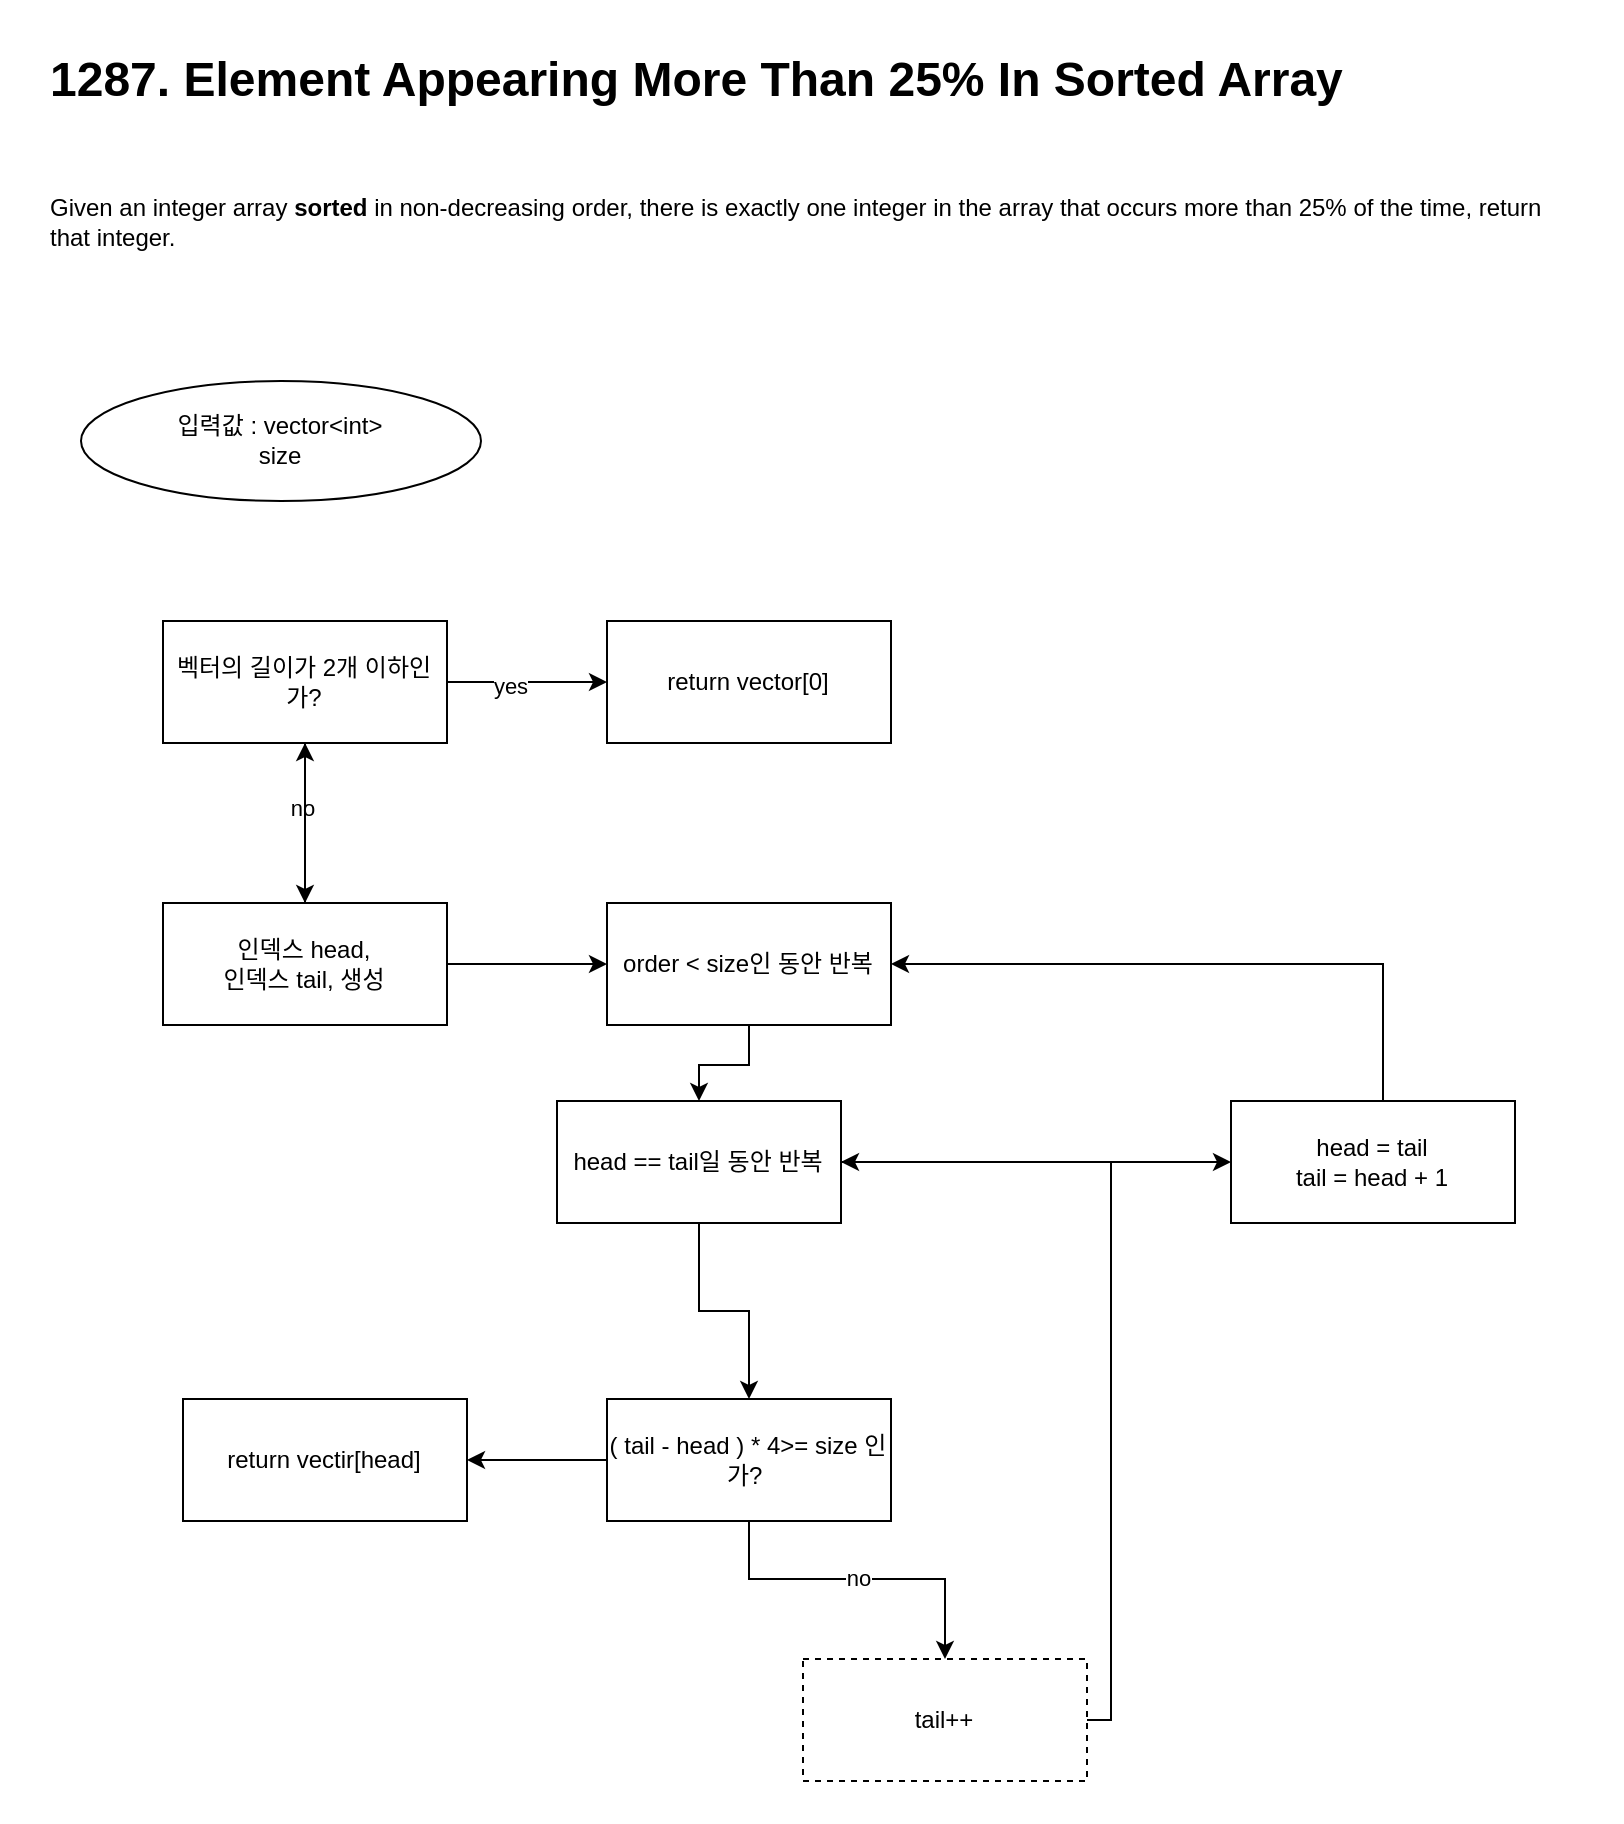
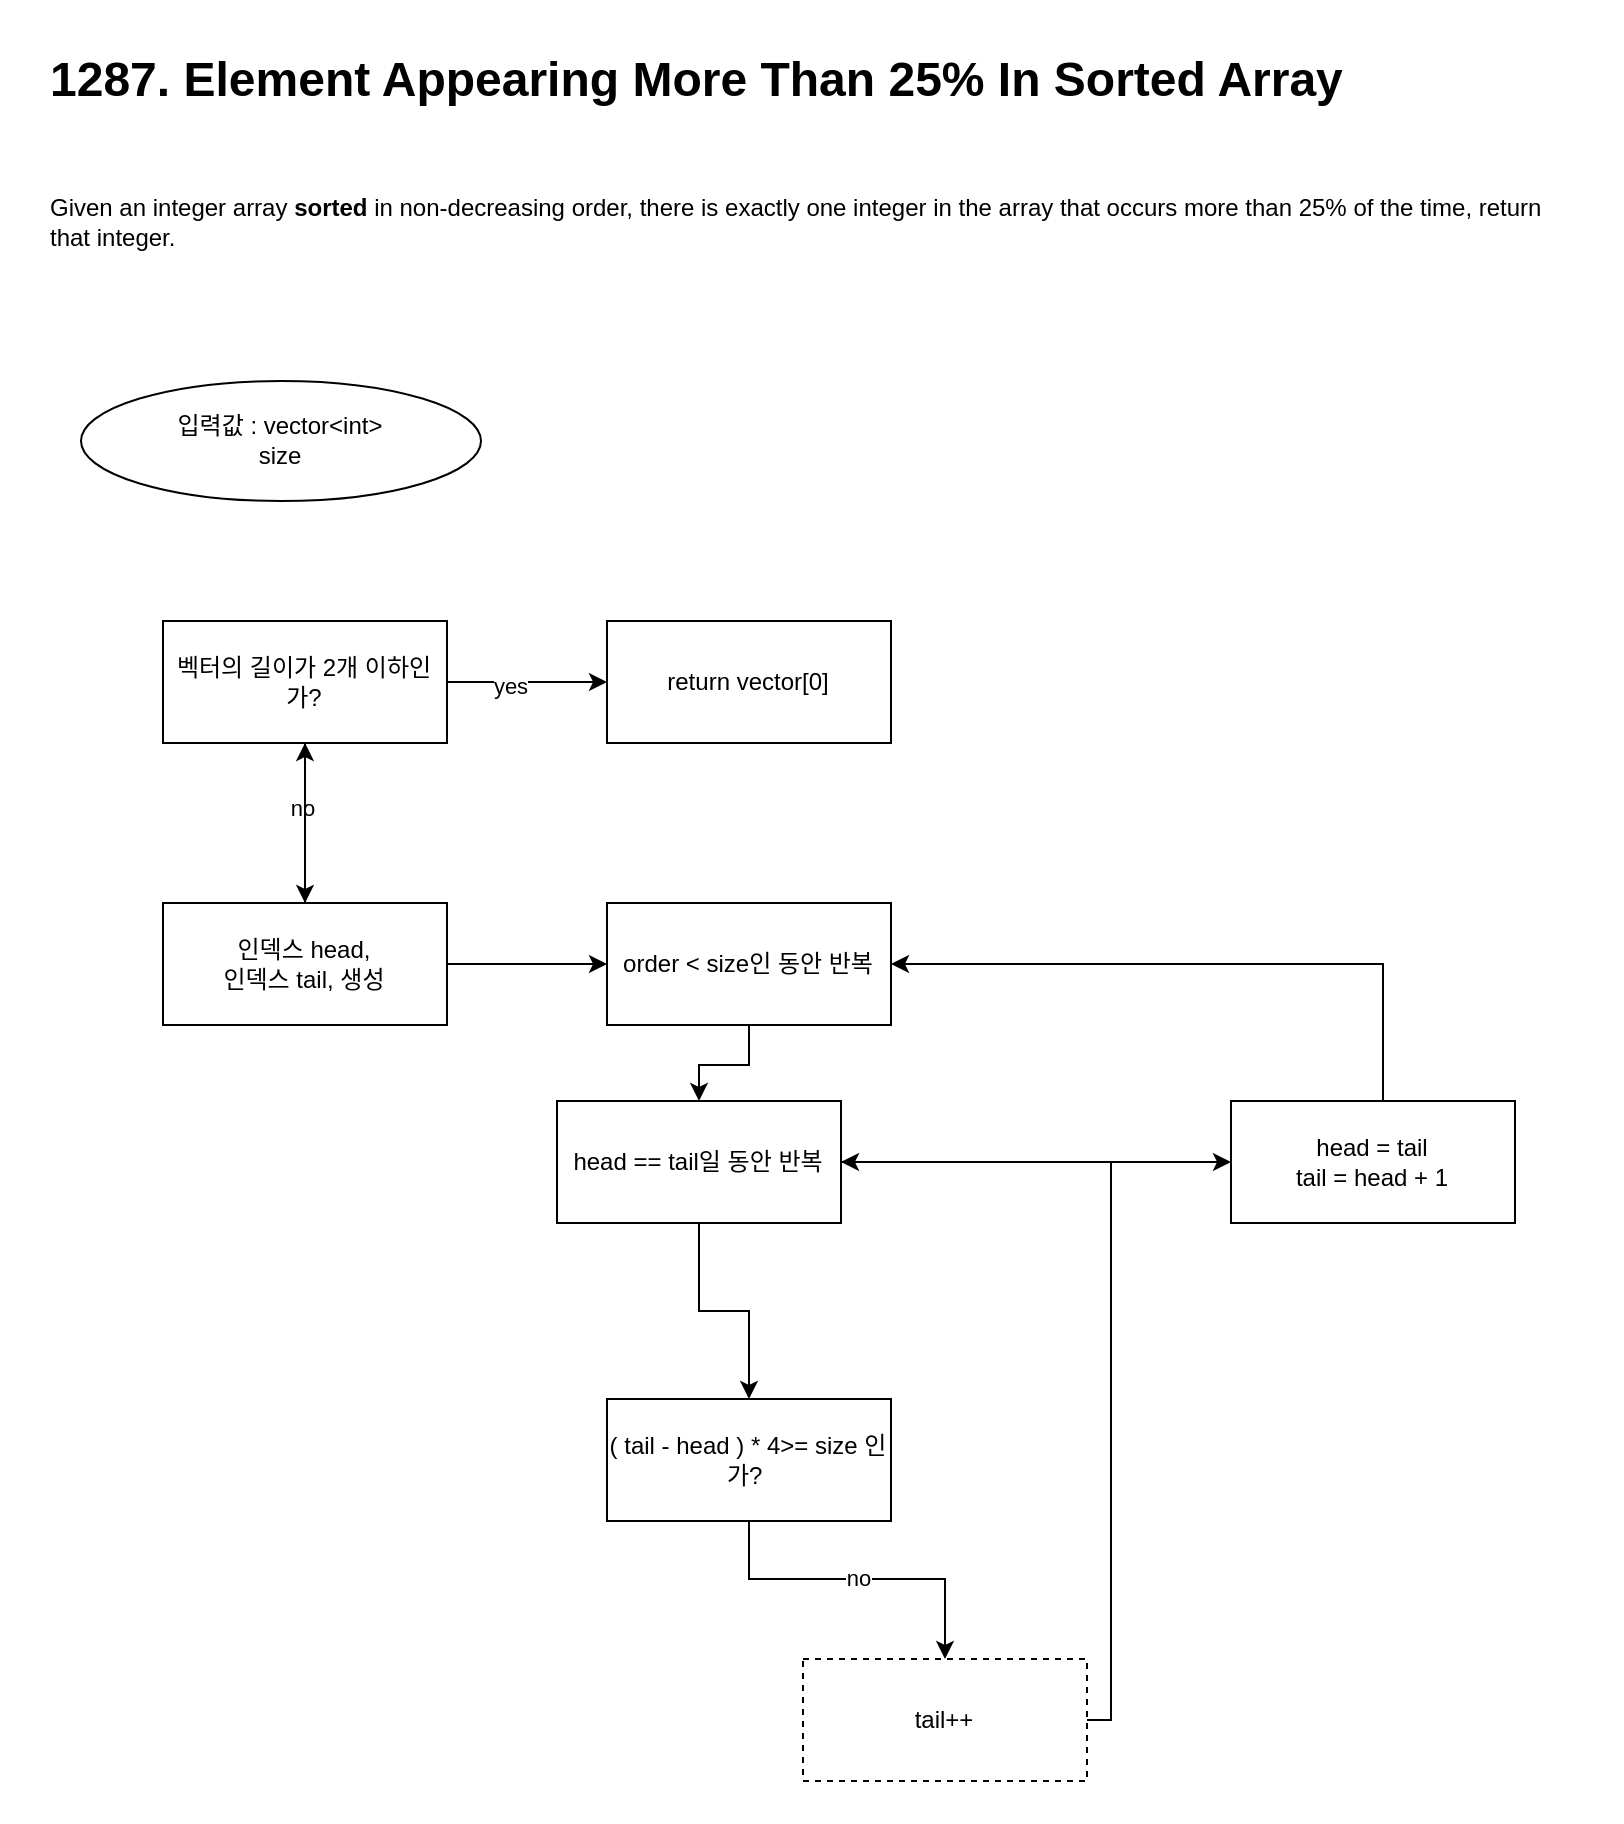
node "return vectir[head]": removed
edge "( tail - head ) * 4>= size 인가?" -> "return vectir[head]": removed
